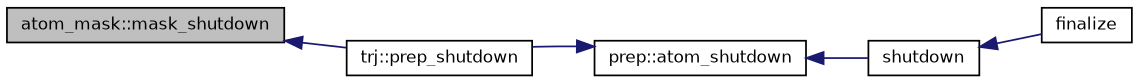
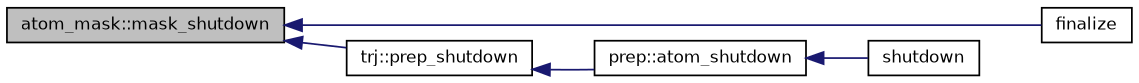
edge "finalize" -> "shutdown": now "finalize" -> "atom_mask::mask_shutdown"
edge "trj::prep_shutdown" -> "prep::atom_shutdown": reversed
